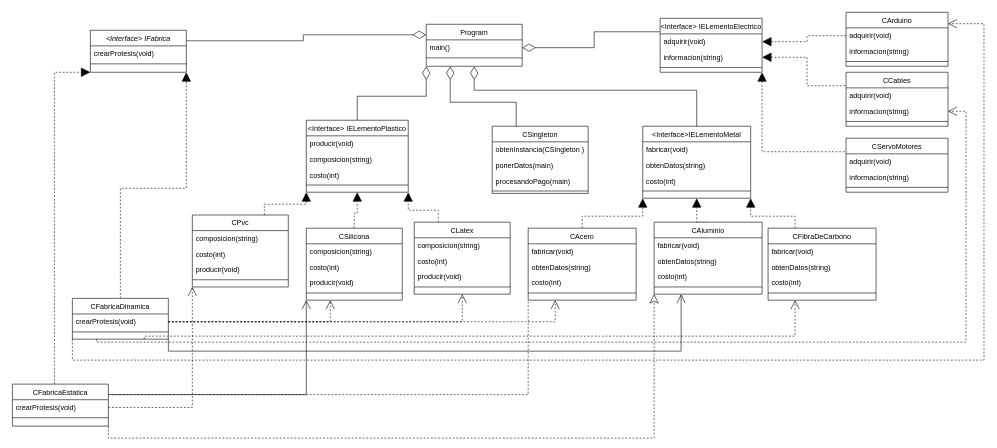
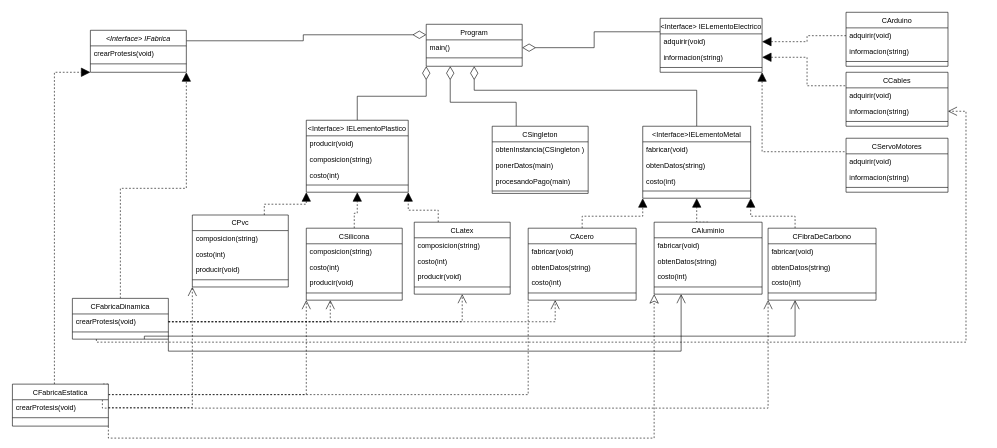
edge "CFabricaDinamica" -> "CFibraDeCarbono": style dashed -> solid
edge "CFabricaEstatica" -> "CSilicona": style solid -> dashed
edge "CFabricaDinamica" -> "CArduino": removed
edge "CFabricaEstatica" -> "CFibraDeCarbono": added
